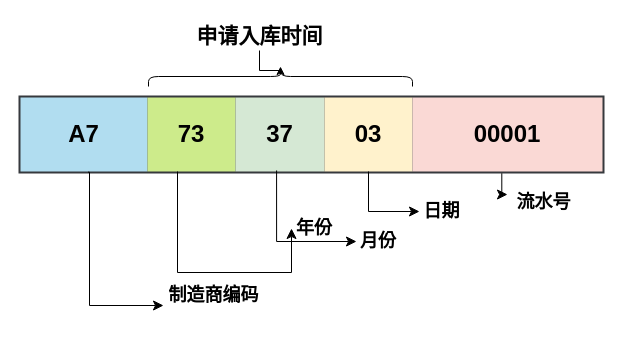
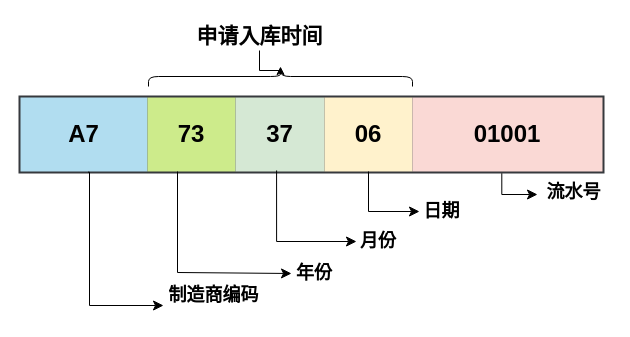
node "03": label "03" -> "06"
node "00001": label "00001" -> "01001"
node "流水号": moved (543, 202) -> (573, 192)
node "年份": moved (312, 229) -> (312, 274)
